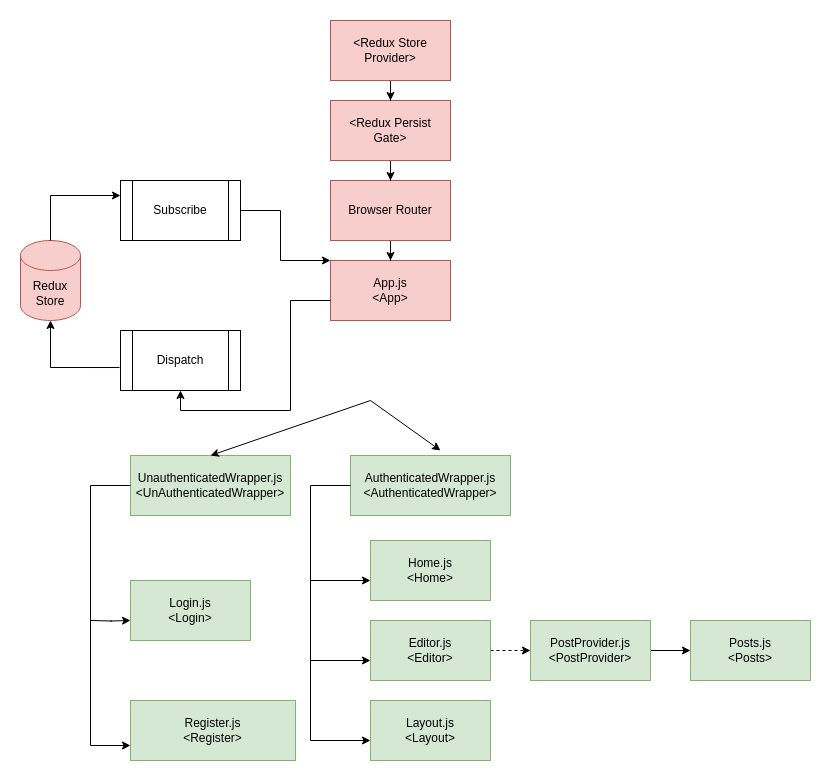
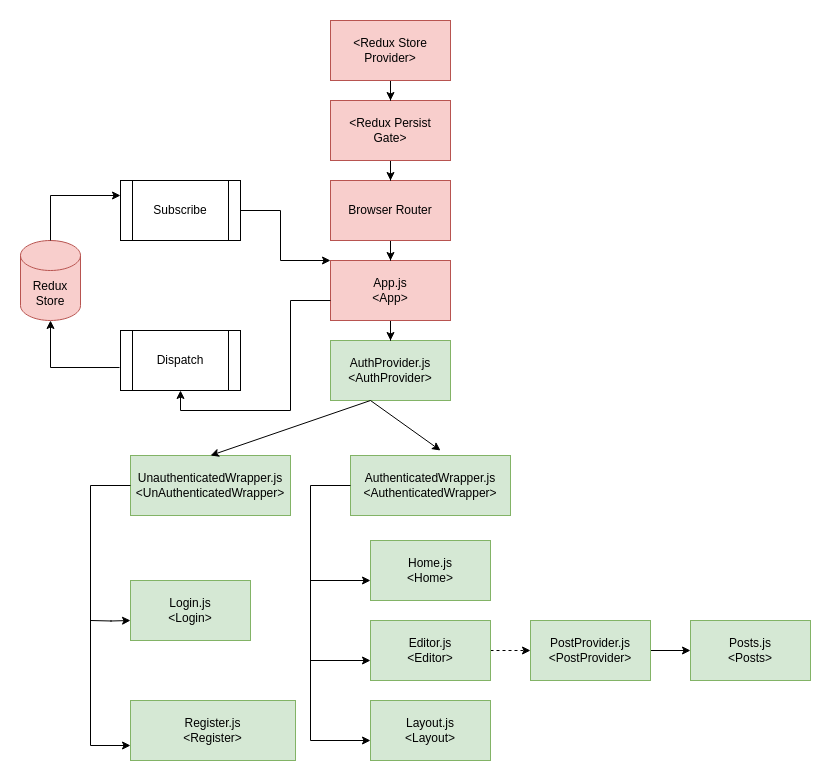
edge "App.js <App>" -> "AuthProvider.js <AuthProvider>": added
node "AuthProvider.js <AuthProvider>": added
